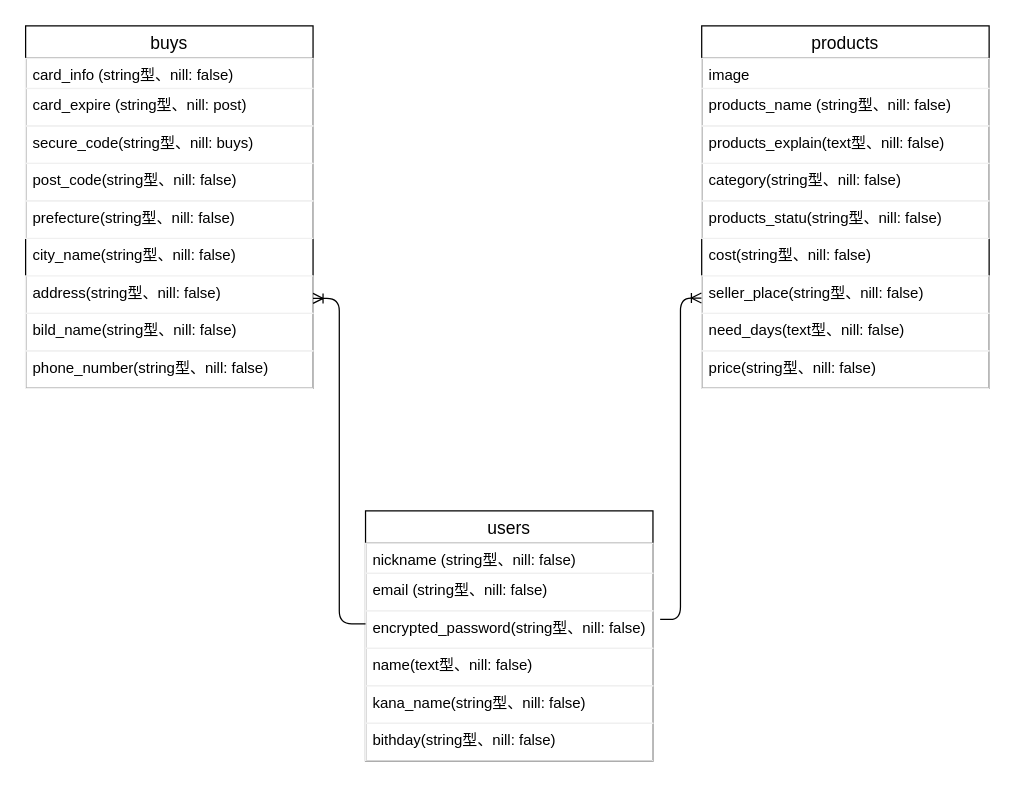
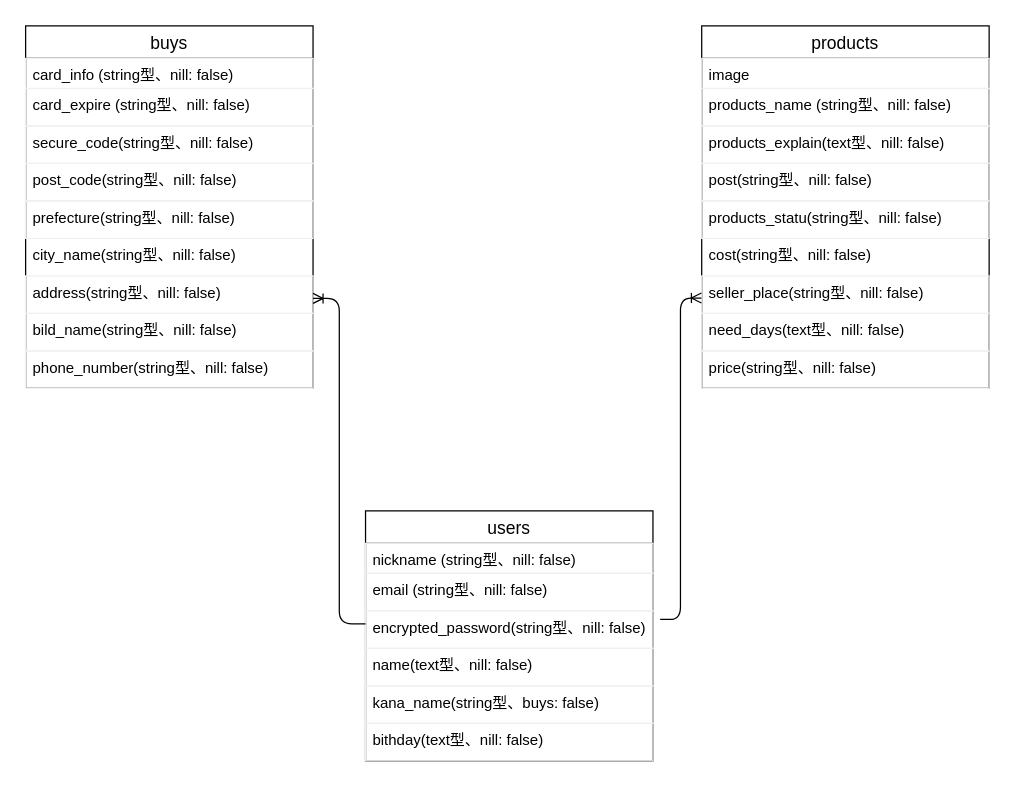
node "card_expire (string型、nill: post)": label "card_expire (string型、nill: post)" -> "card_expire (string型、nill: false)"
node "secure_code(string型、nill: buys)": label "secure_code(string型、nill: buys)" -> "secure_code(string型、nill: false)"
node "category(string型、nill: false)": label "category(string型、nill: false)" -> "post(string型、nill: false)"
node "kana_name(string型、nill: false)": label "kana_name(string型、nill: false)" -> "kana_name(string型、buys: false)"
node "bithday(string型、nill: false)": label "bithday(string型、nill: false)" -> "bithday(text型、nill: false)"
